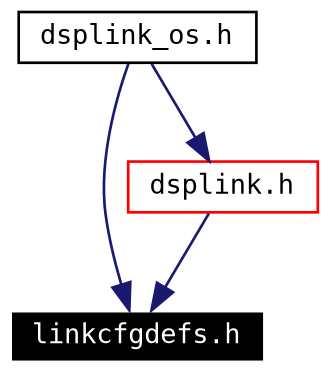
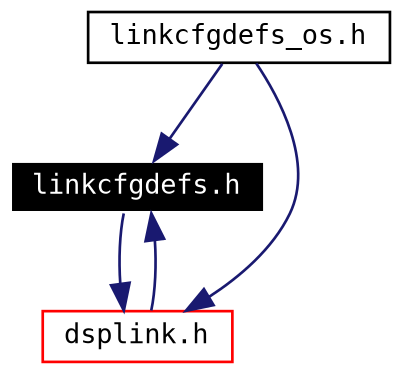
node "dsplink_os.h": label "dsplink_os.h" -> "linkcfgdefs_os.h"
edge "linkcfgdefs.h" -> "dsplink.h": added
